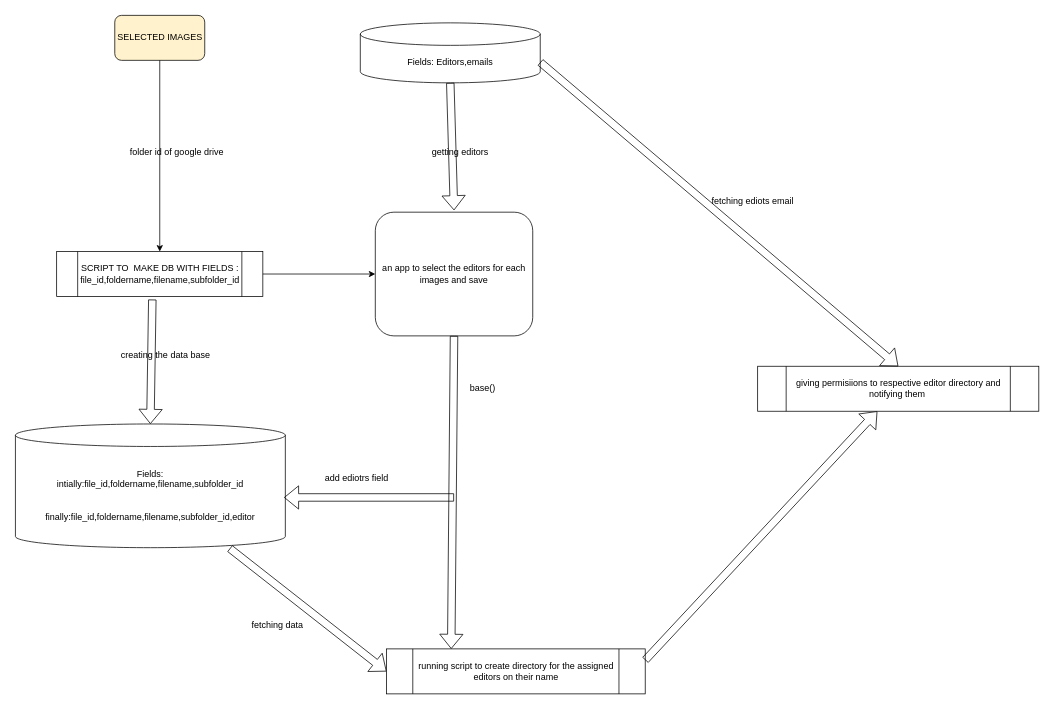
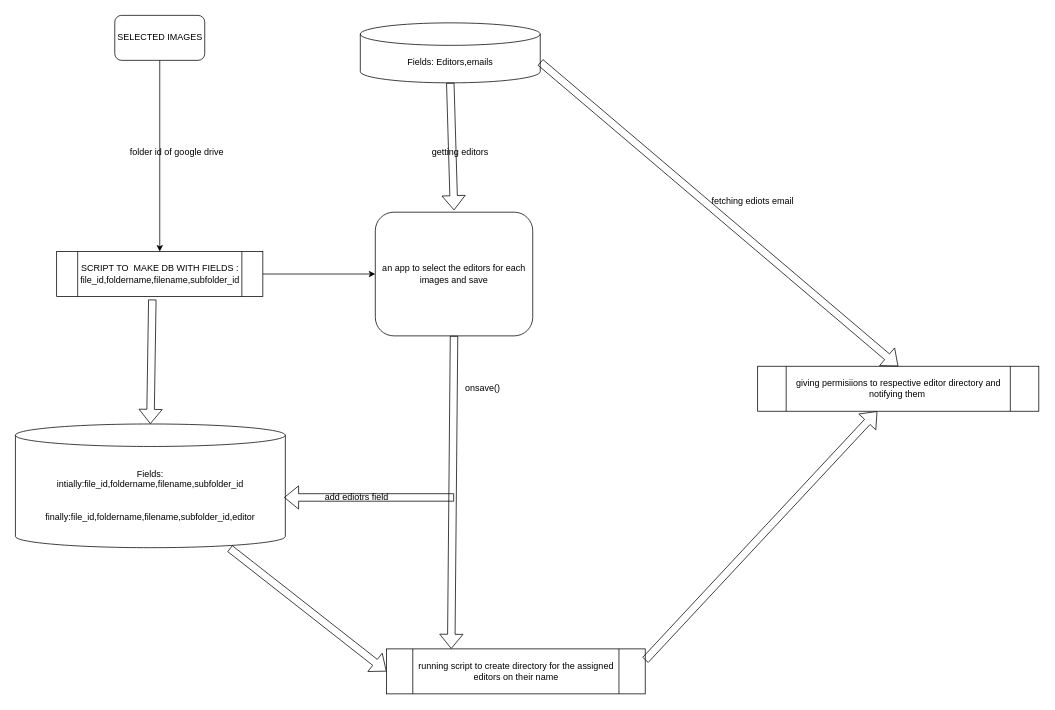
node "SELECTED IMAGES": fillcolor #fff2cc -> #ffffff
node "creating the data base": removed
node "base()": label "base()" -> "onsave()"
node "add ediotrs field": moved (357, 479) -> (357, 498)
node "fetching data": removed
